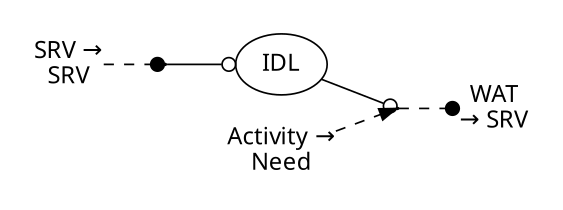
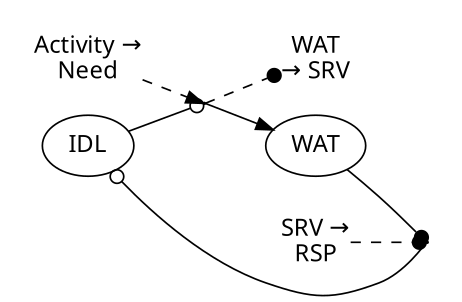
node "SRV → SRV": label "SRV → SRV" -> "SRV → RSP"
node "WAT": added
